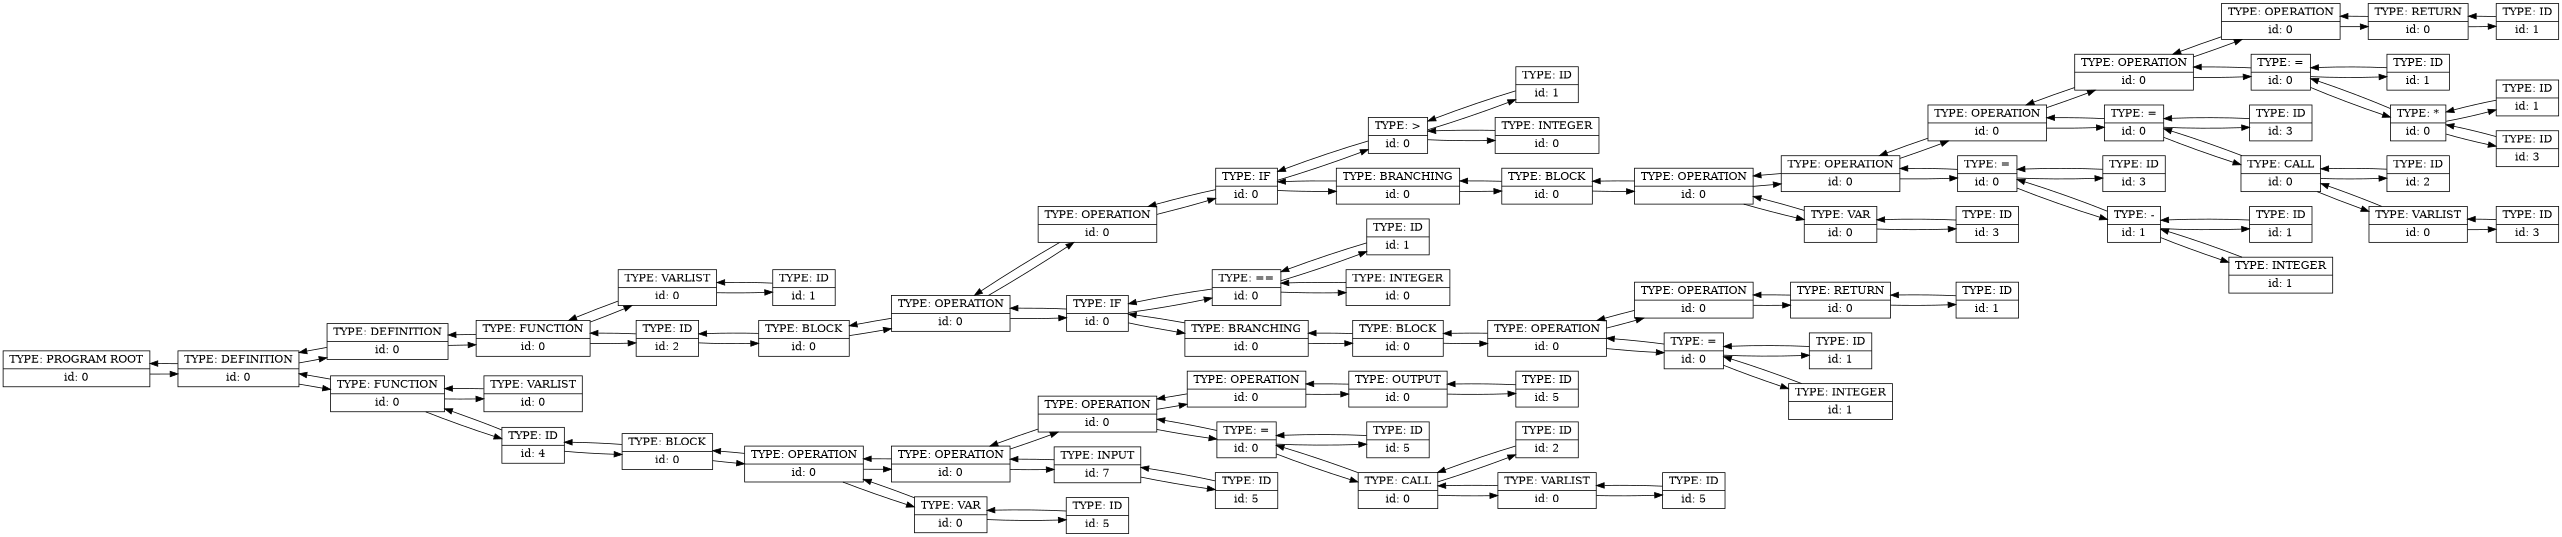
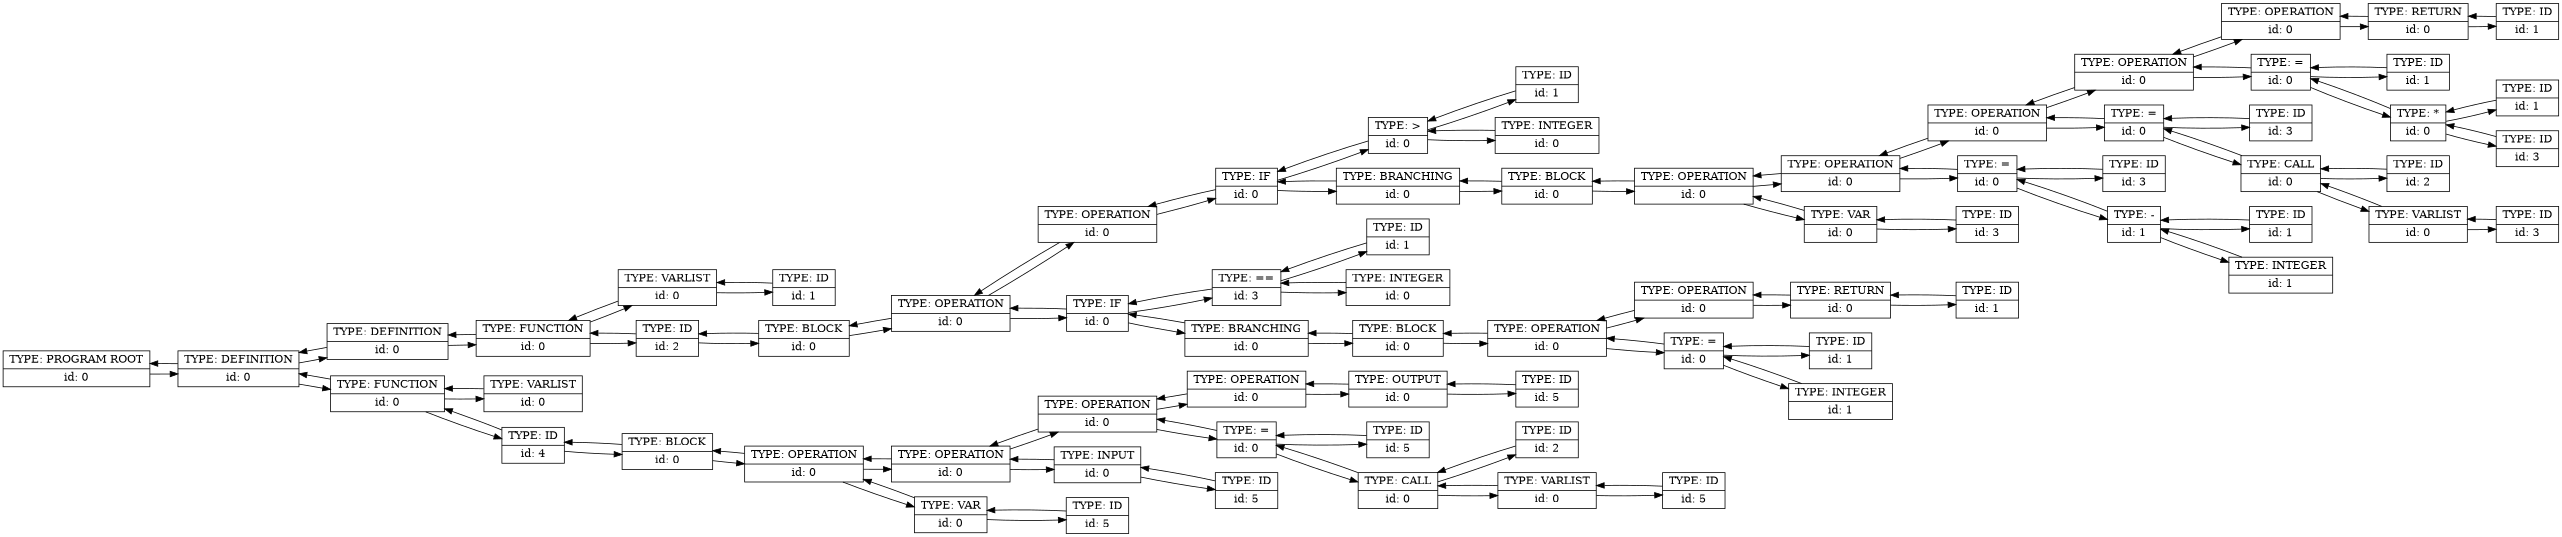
node "TYPE: ==": text "id: 0" -> "id: 3"
node "TYPE: INPUT": text "id: 7" -> "id: 0"
